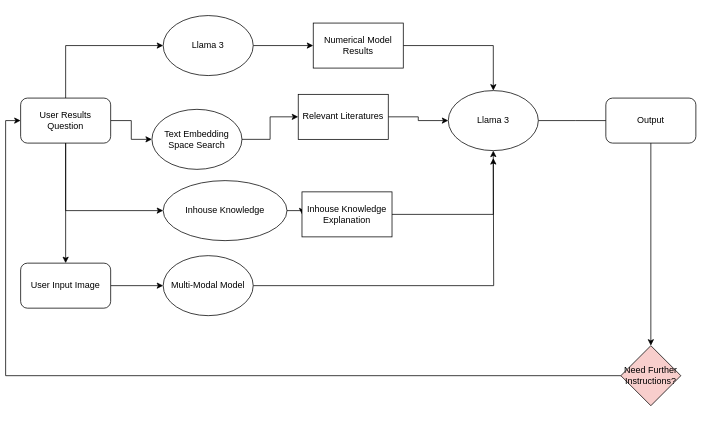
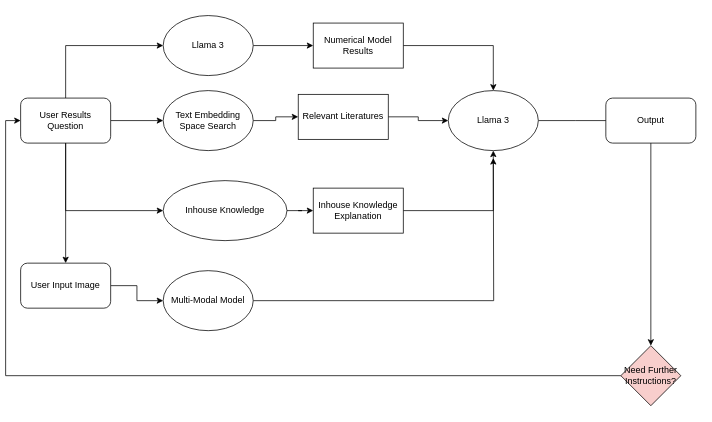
node "Text Embedding Space Search": moved (197, 139) -> (208, 120)
node "Inhouse Knowledge Explanation": moved (347, 214) -> (358, 210)
node "Multi-Modal Model": moved (208, 285) -> (208, 300)
